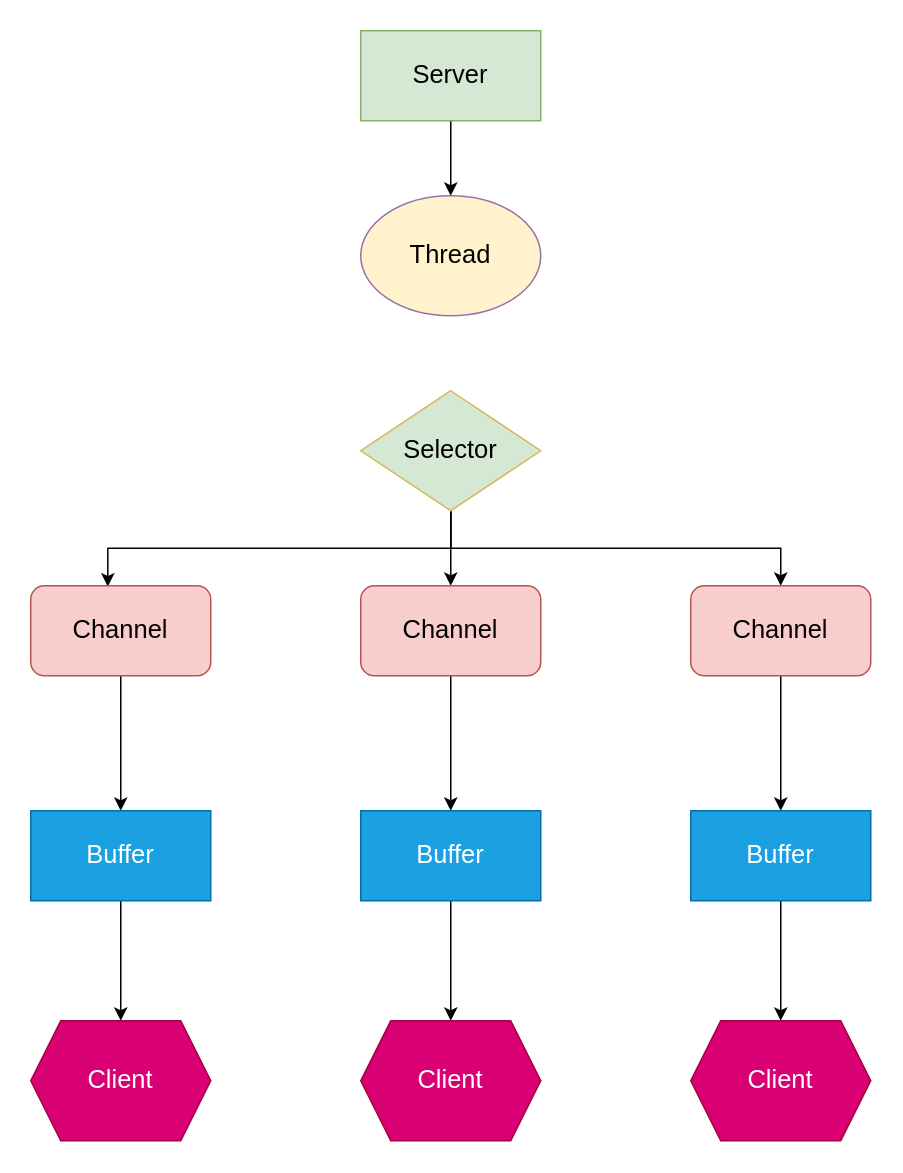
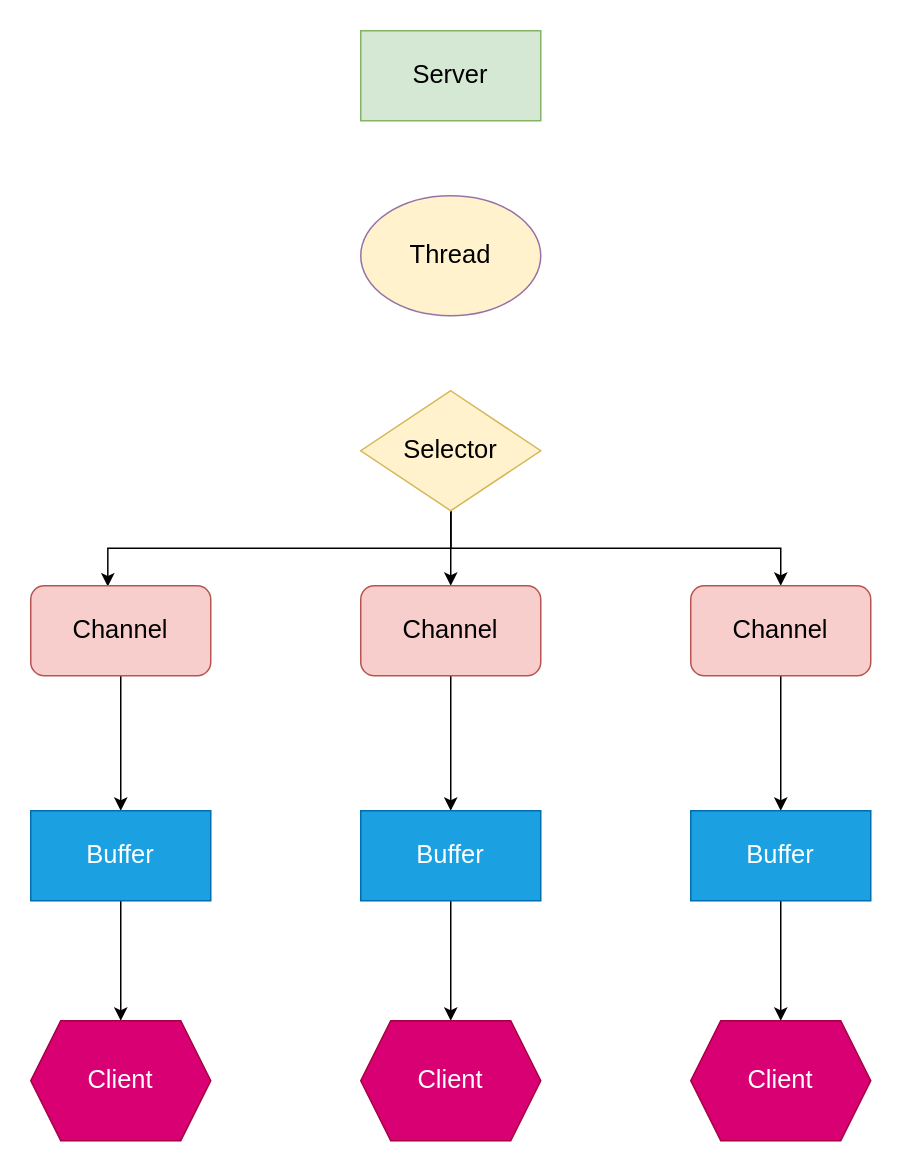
edge "Server" -> "Thread": removed
node "Selector": fillcolor #d5e8d4 -> #fff2cc
